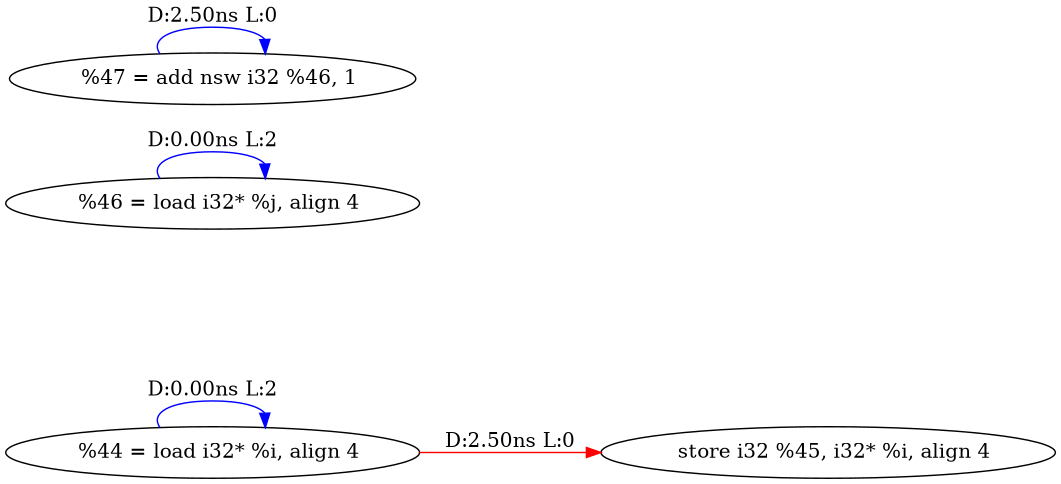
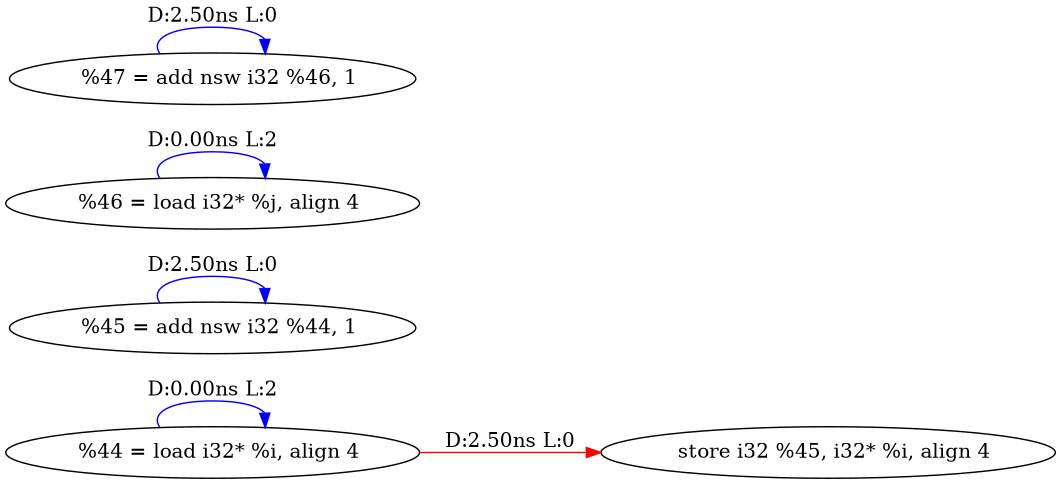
node "%45 = add nsw i32 %44, 1": added
